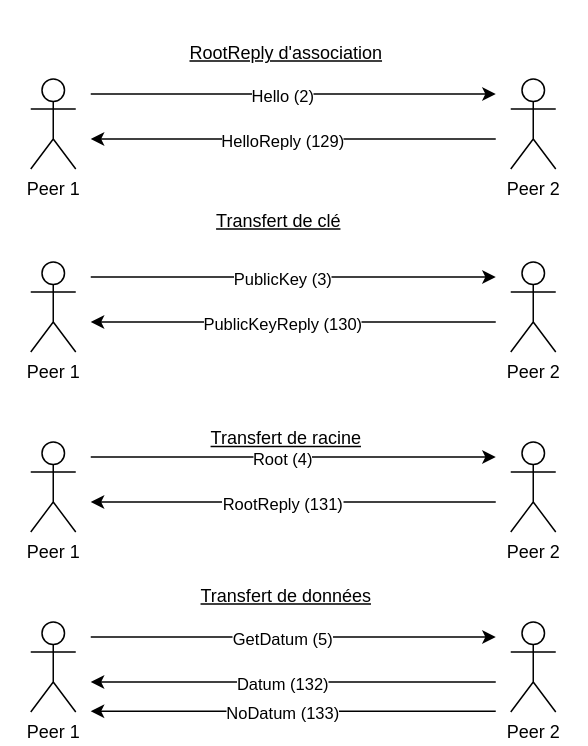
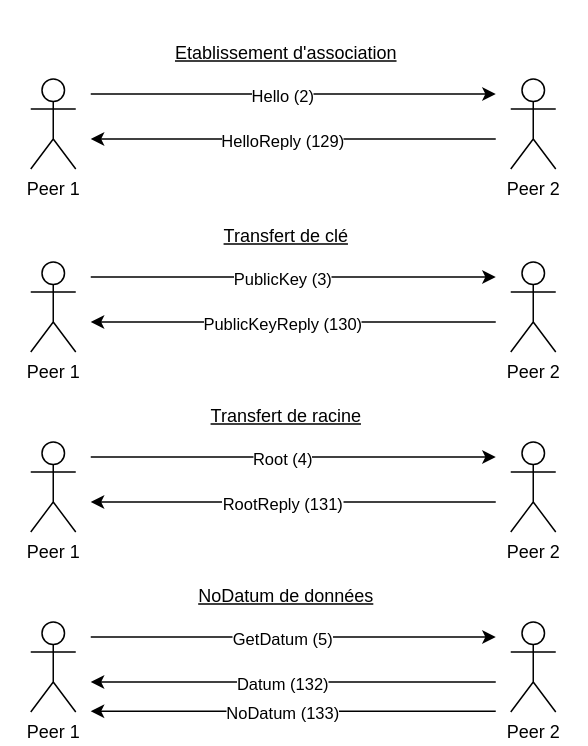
node "RootReply d'association": label "RootReply d'association" -> "Etablissement d'association"
node "Transfert de clé": moved (278, 221) -> (286, 236)
node "Transfert de racine": moved (286, 439) -> (286, 416)
node "Transfert de données": label "Transfert de données" -> "NoDatum de données"
